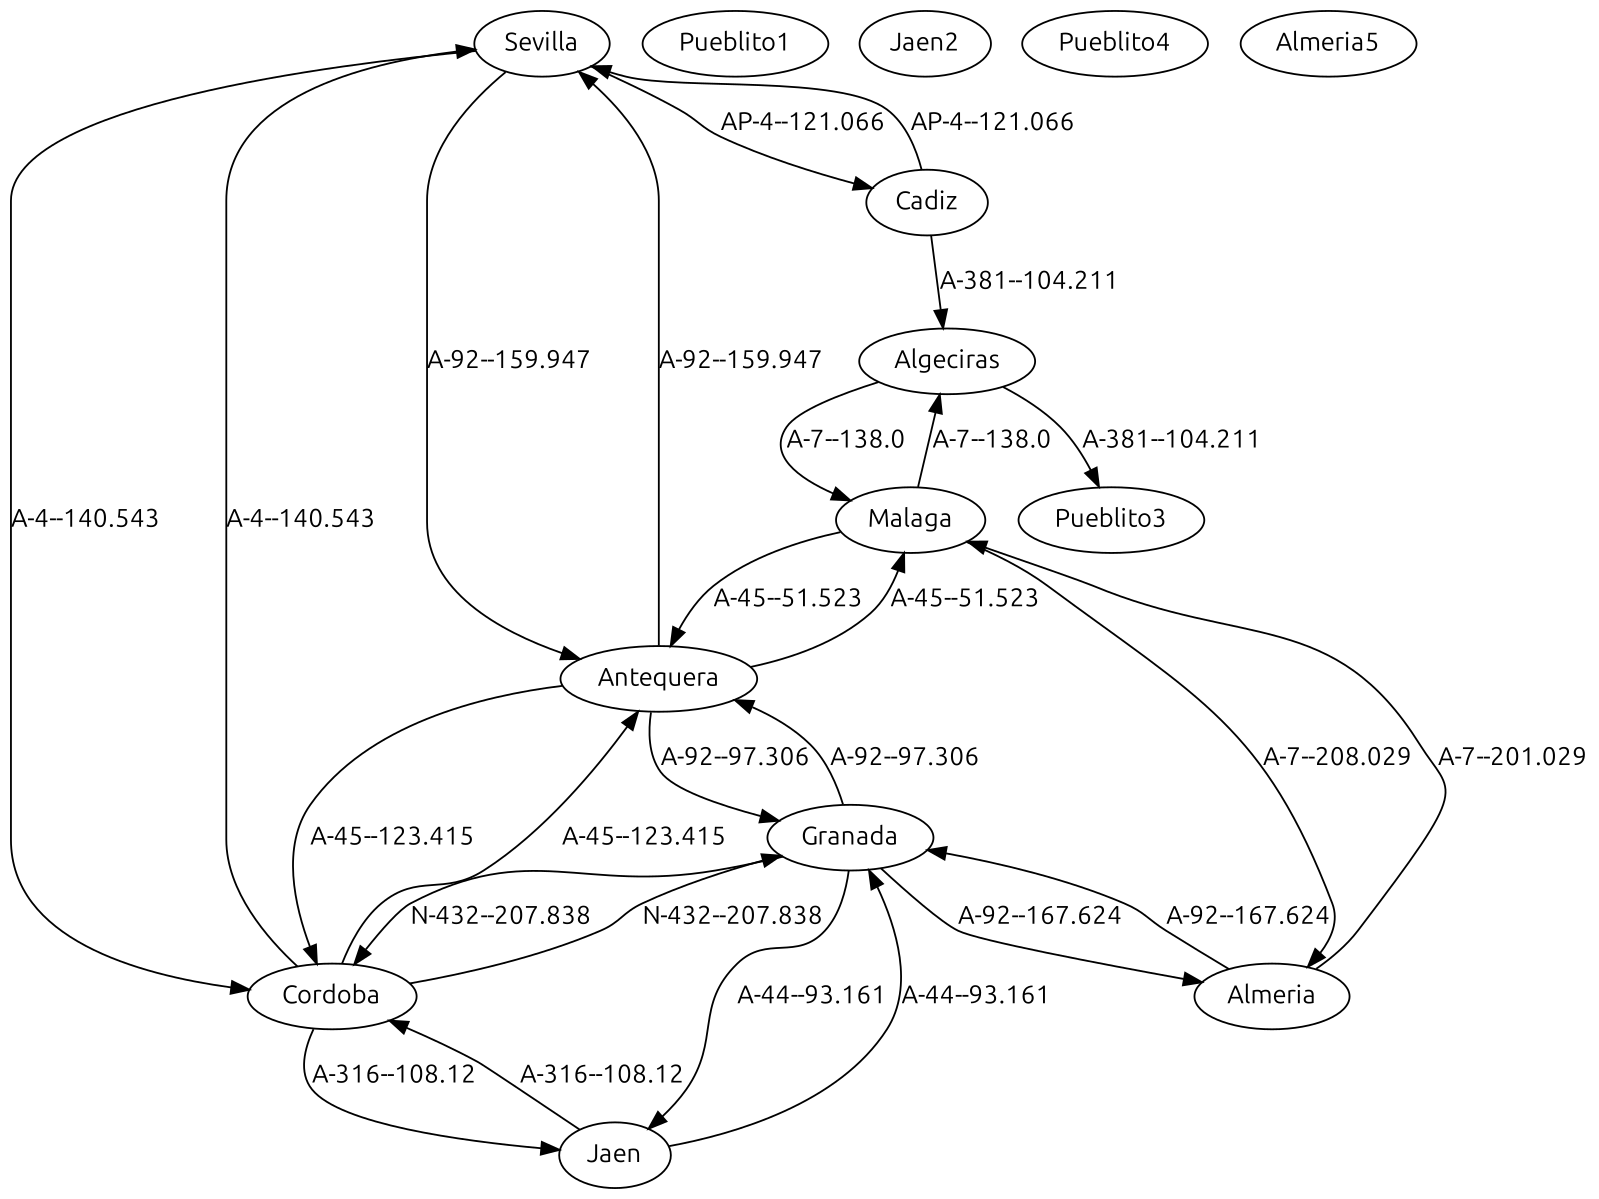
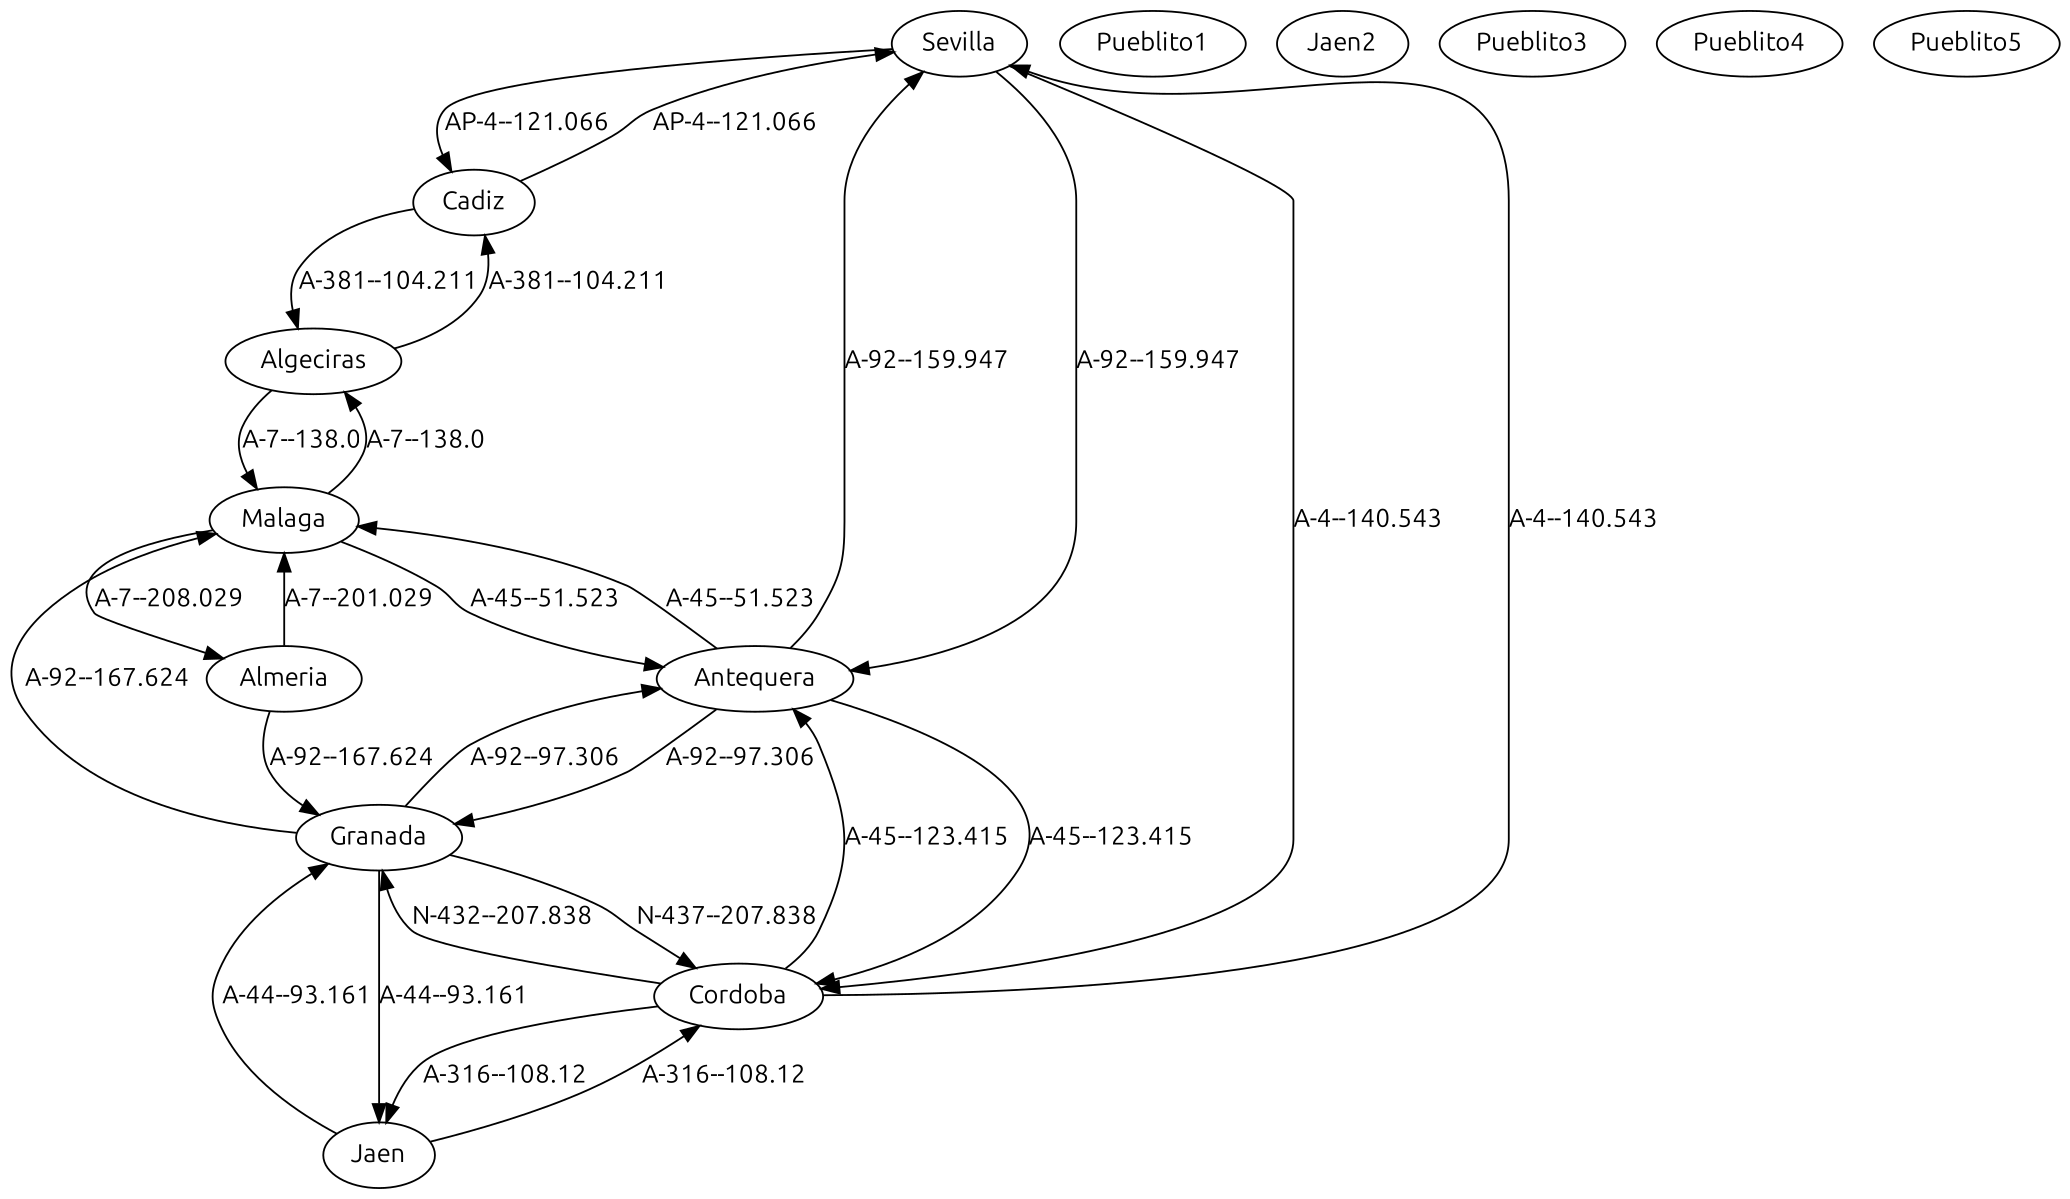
node "Almeria5": label "Almeria5" -> "Pueblito5"
edge "Algeciras" -> "Pueblito3": now "Algeciras" -> "Cadiz"
edge "Granada" -> "Cordoba": label "N-432--207.838" -> "N-437--207.838"
edge "Granada" -> "Almeria": now "Granada" -> "Malaga"
